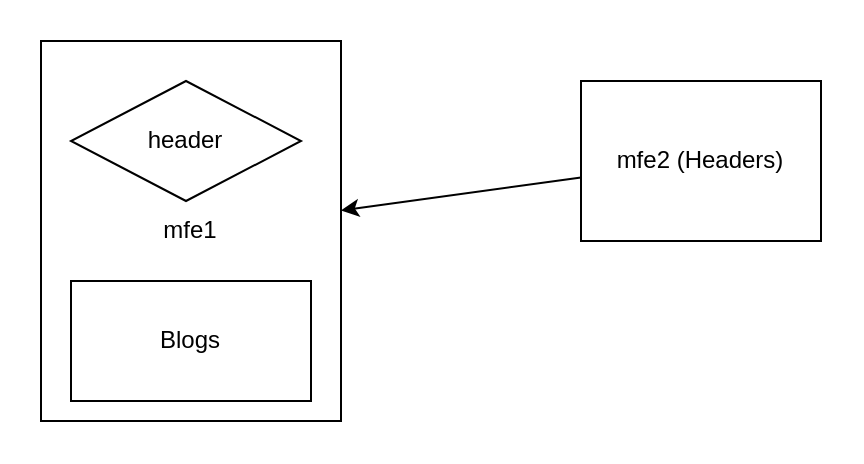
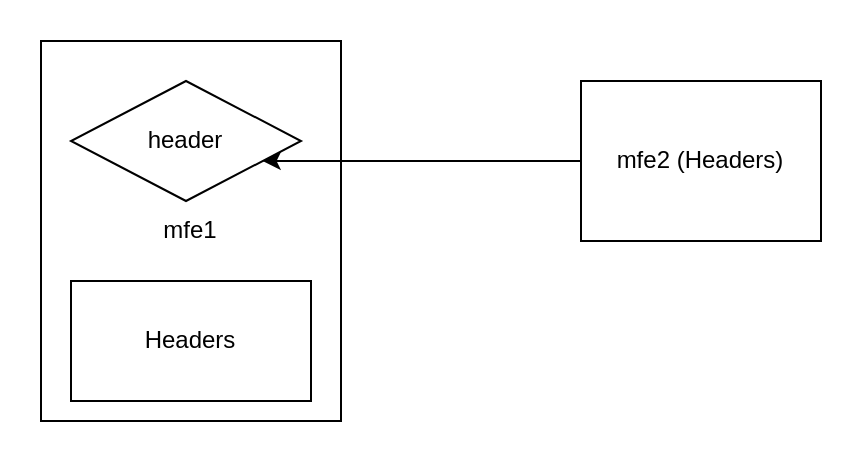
edge "mfe2 (Headers)" -> "mfe1": now "mfe2 (Headers)" -> "header"
node "Blogs": label "Blogs" -> "Headers"
